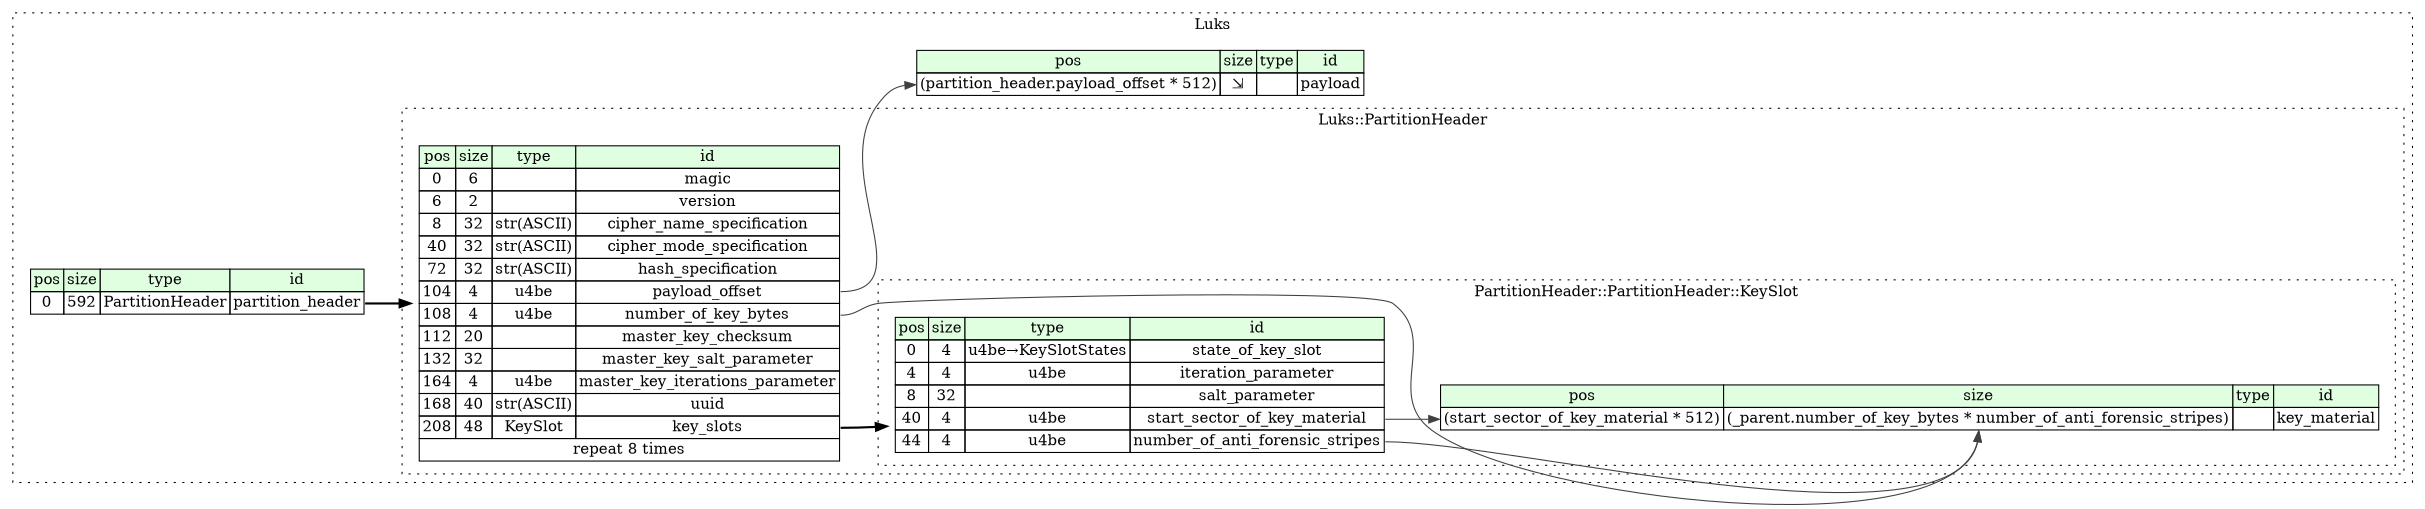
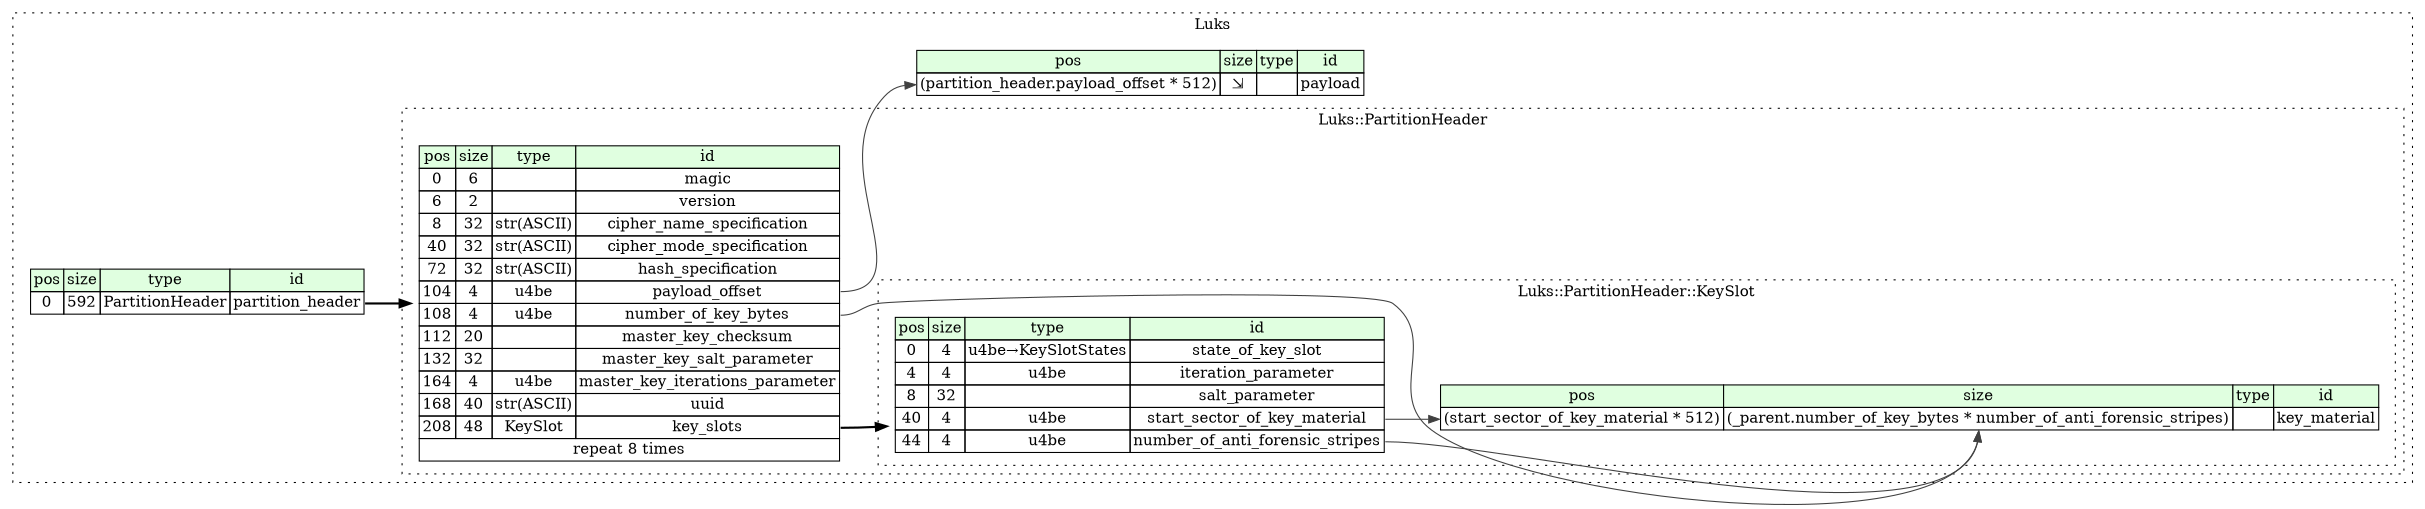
cluster "PartitionHeader::PartitionHeader::KeySlot": label "PartitionHeader::PartitionHeader::KeySlot" -> "Luks::PartitionHeader::KeySlot"
